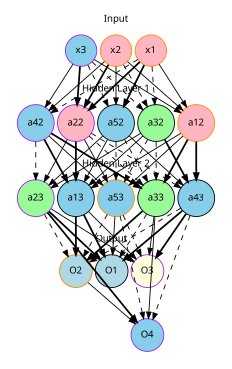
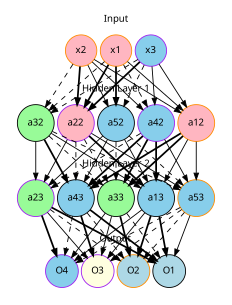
edge "a42" -> "a43": added
edge "O2" -> "O4": now "a13" -> "O4"
